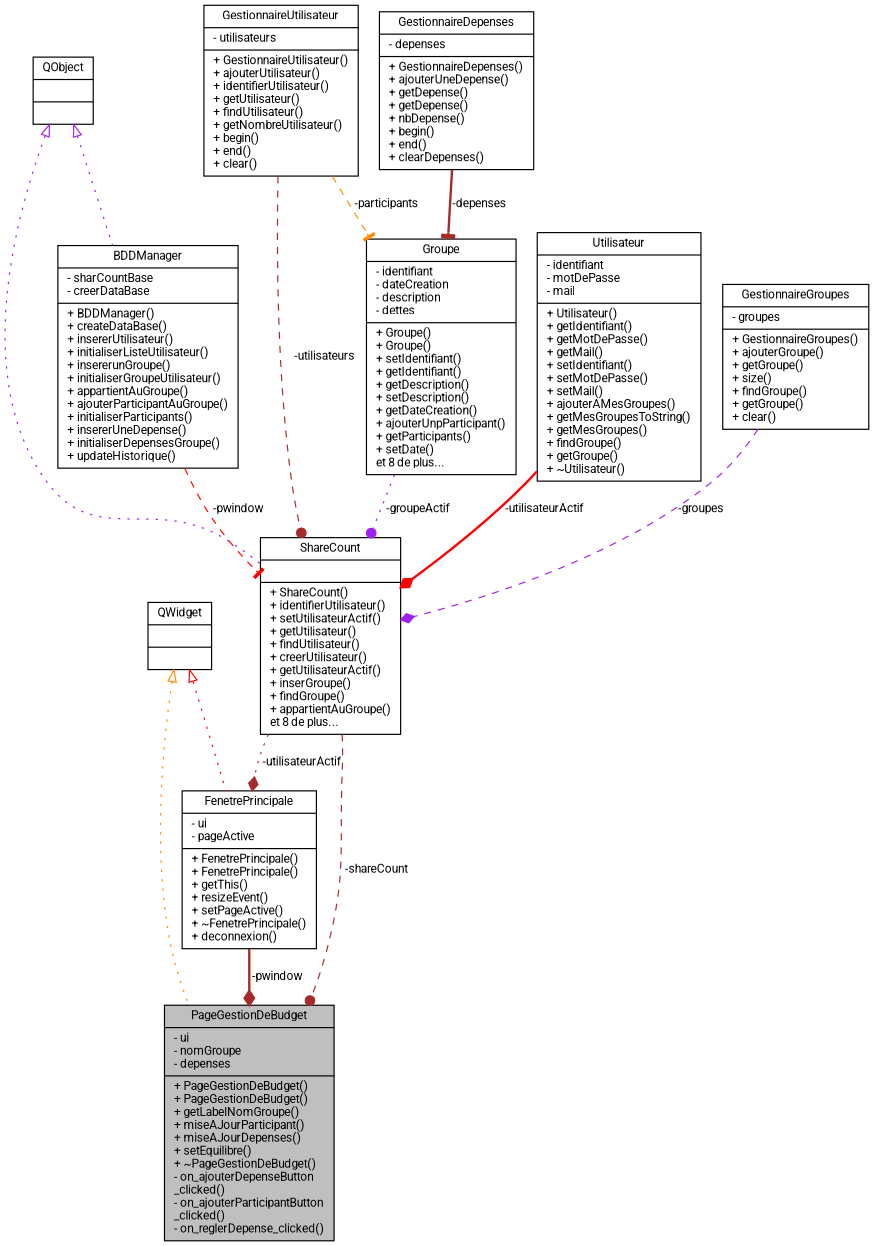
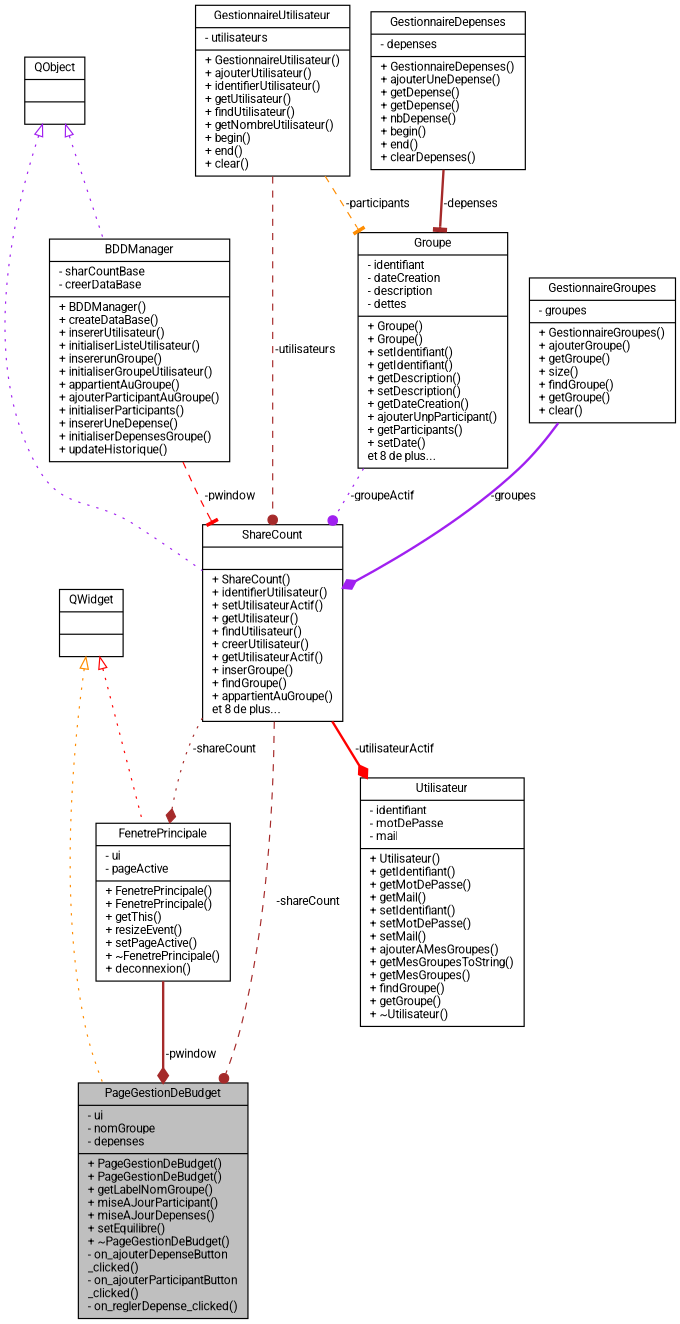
edge "Utilisateur" -> "ShareCount": reversed
edge "GestionnaireGroupes" -> "ShareCount": style dashed -> bold
edge "ShareCount" -> "FenetrePrincipale": label " -utilisateurActif" -> " -shareCount"
